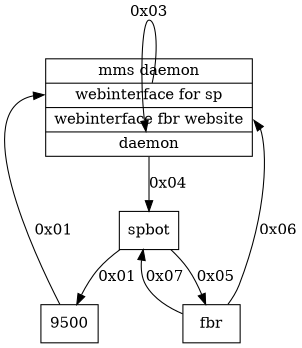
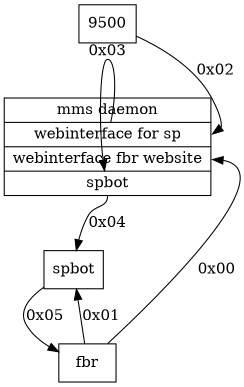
node "mms daemon": text "daemon" -> "spbot"
edge "9500" -> "mms daemon": label "0x01" -> "0x02"
edge "fbr" -> "mms daemon": label "0x06" -> "0x00"
edge "spbot" -> "9500": removed, label "0x01"
edge "fbr" -> "spbot": label "0x07" -> "0x01"
